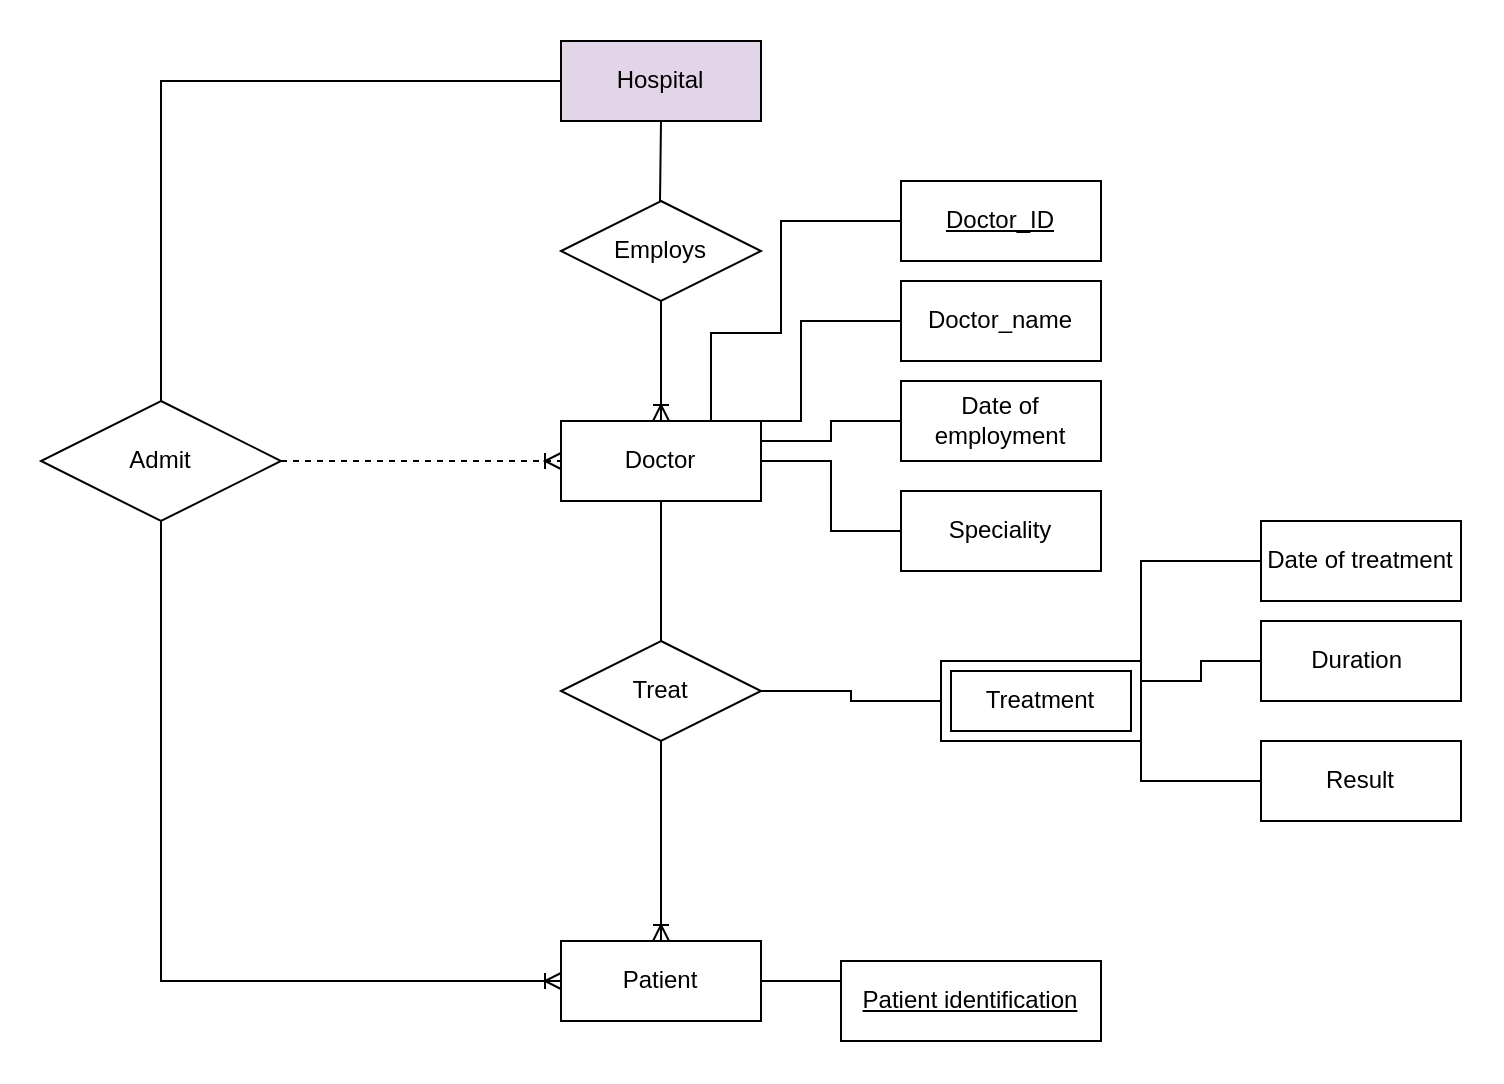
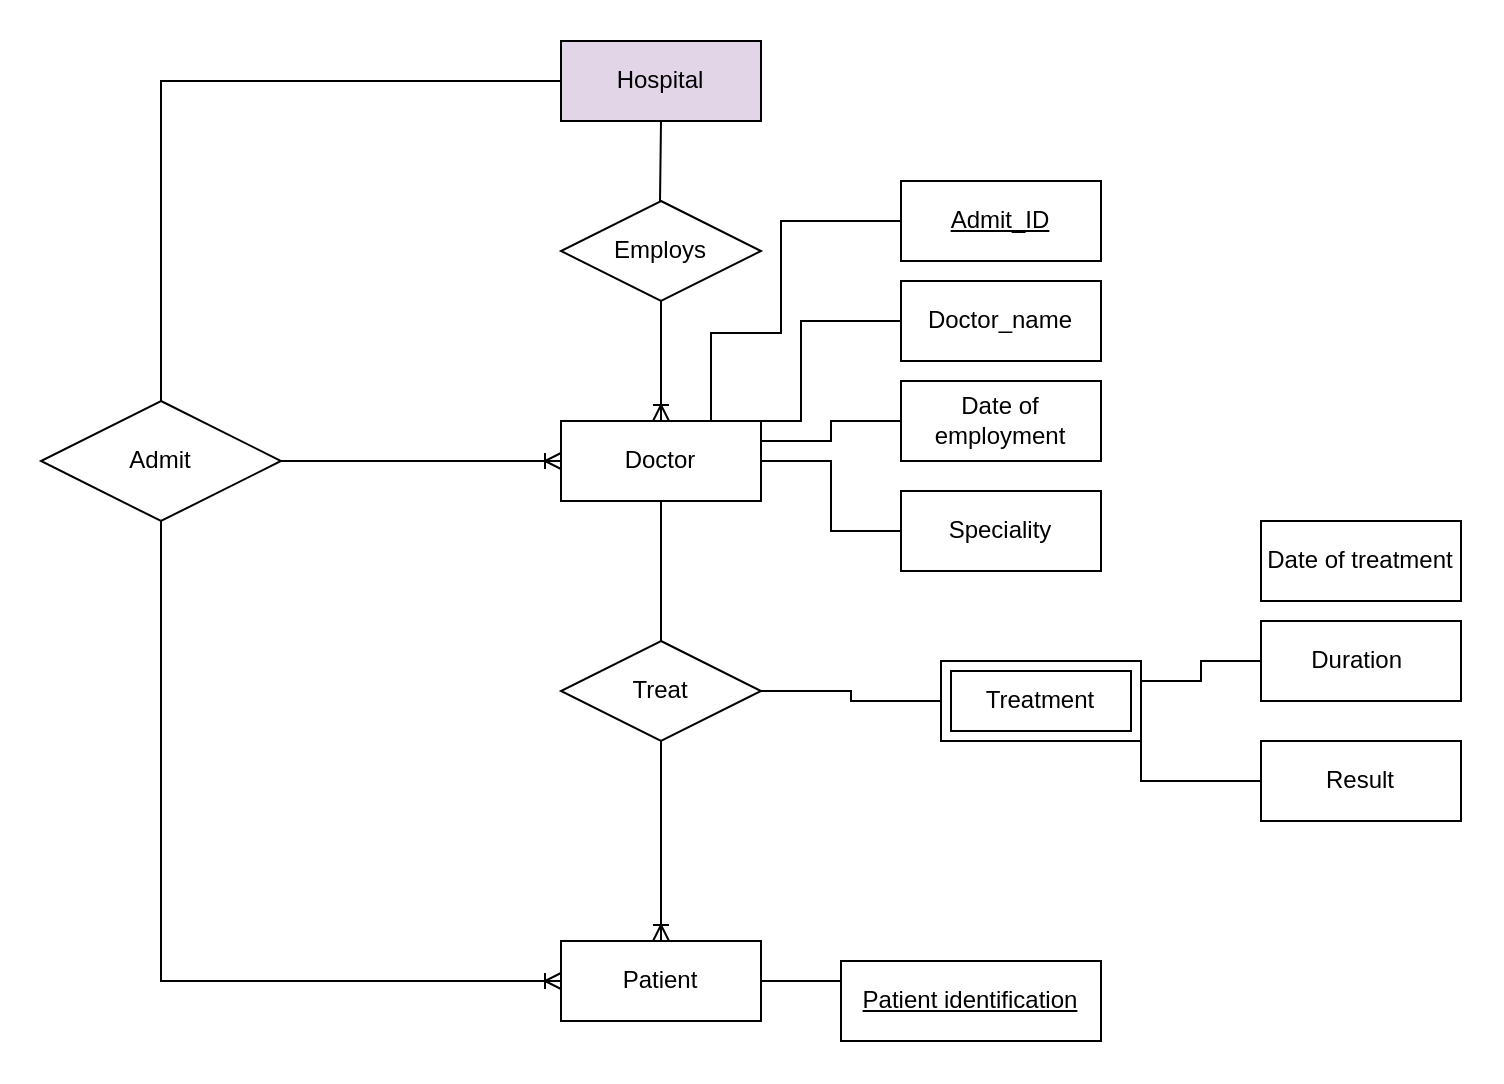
node "Doctor_ID": label "Doctor_ID" -> "Admit_ID"
edge "Admit" -> "Doctor": style dashed -> solid
edge "Date of treatment" -- "Treatment": removed
